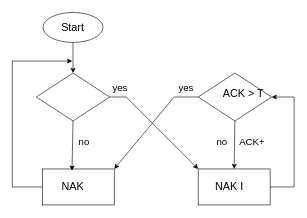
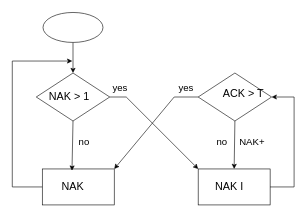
node "Start": removed
node "NAK > 1": added
node "ACK+": label "ACK+" -> "NAK+"
